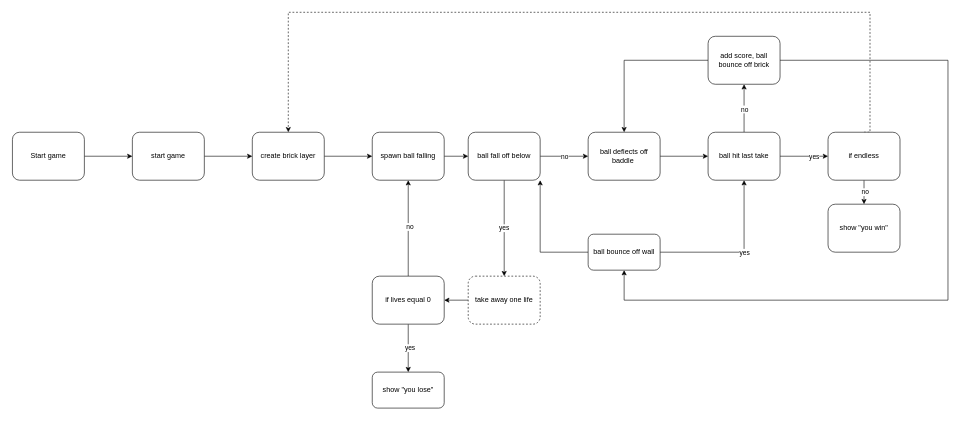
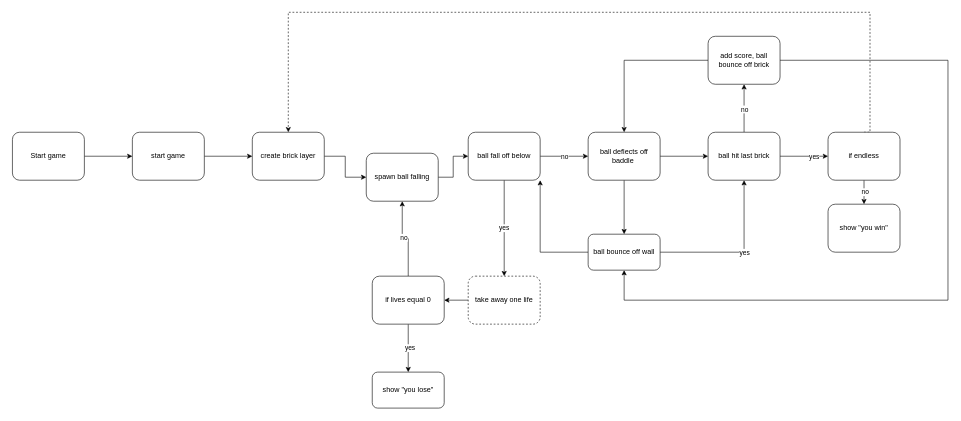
node "spawn ball falling": moved (408, 156) -> (402, 177)
node "ball hit last take": label "ball hit last take" -> "ball hit last brick"
edge "ball deflects off baddle" -> "ball bounce off wall": added
